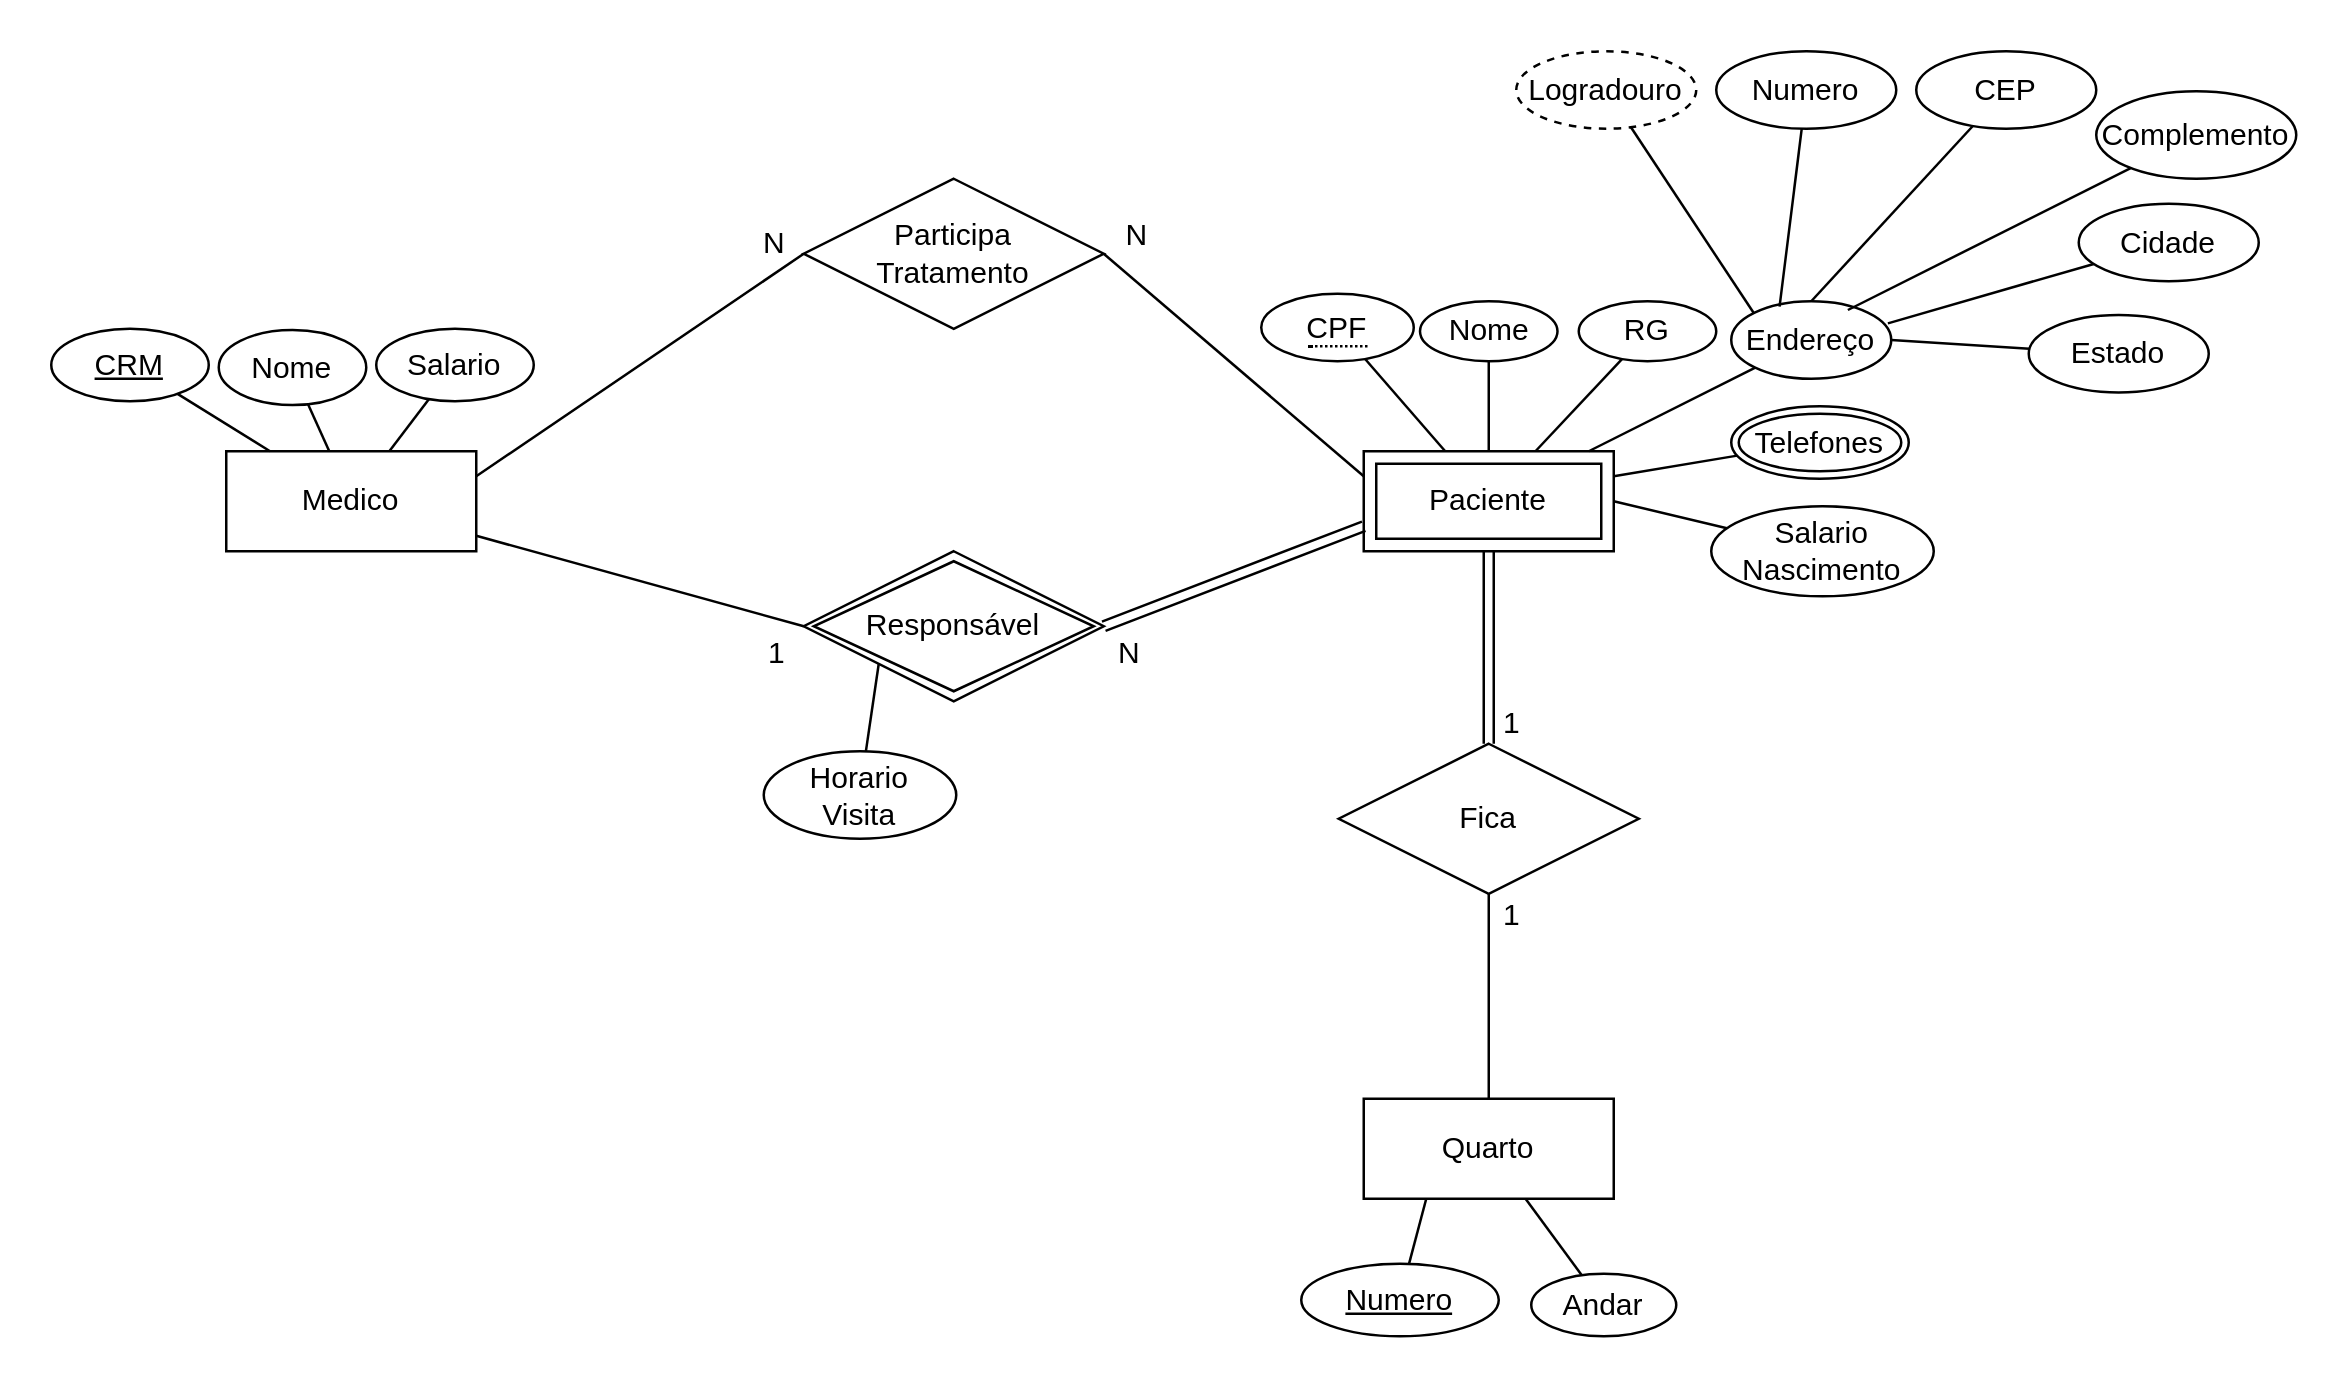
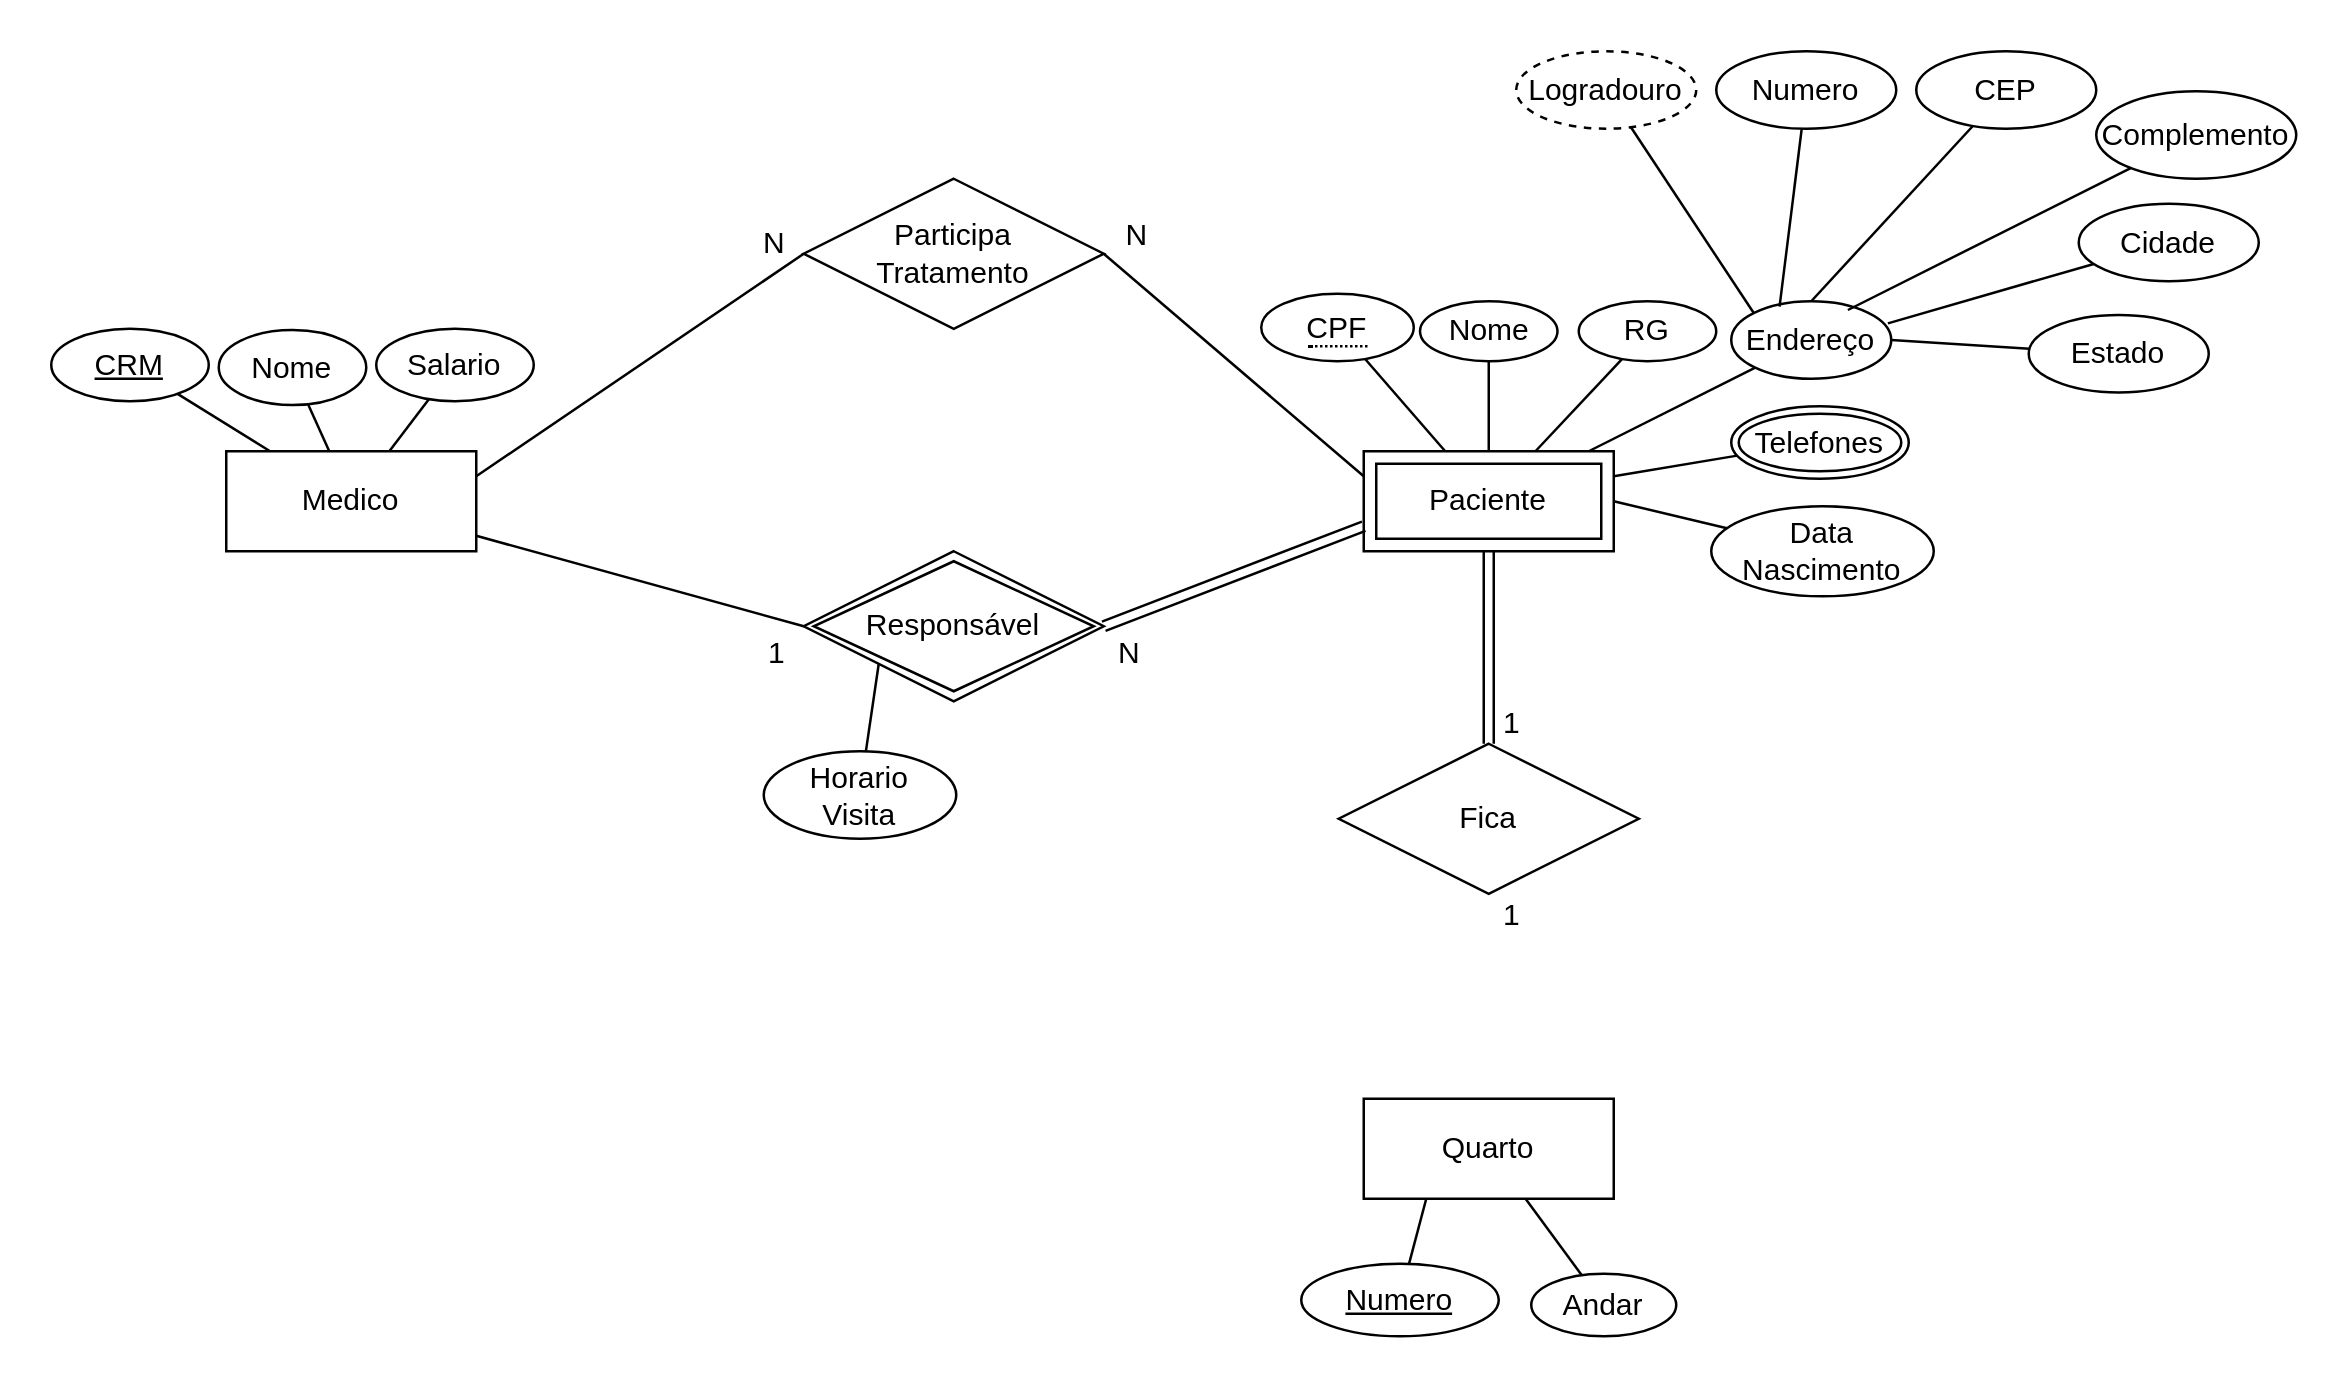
node "Salario Nascimento": label "Salario Nascimento" -> "Data Nascimento"
edge "Fica" -- "Quarto": removed
